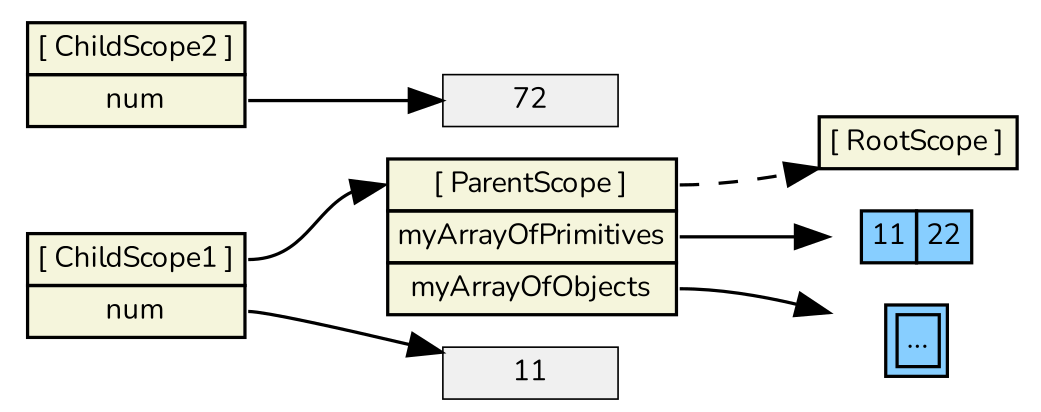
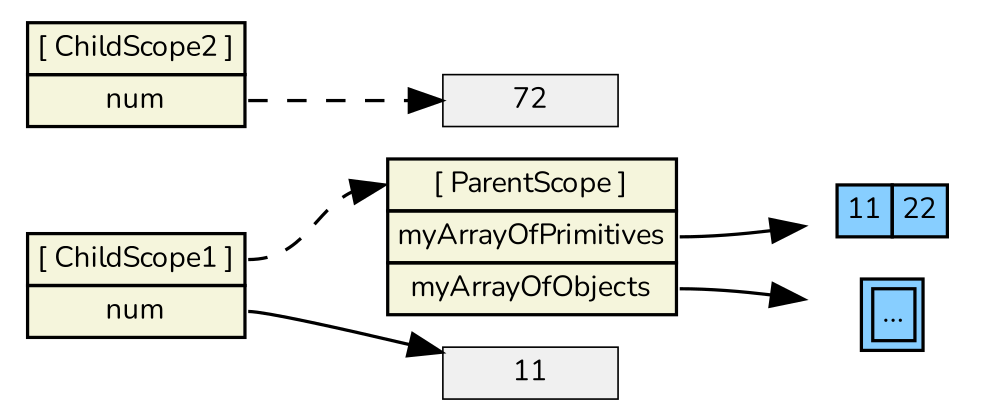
edge "[ ChildScope2 ]" -> "72": style solid -> dashed
node "[ RootScope ]": removed
edge "[ ChildScope1 ]" -> "[ ParentScope ]": style solid -> dashed
